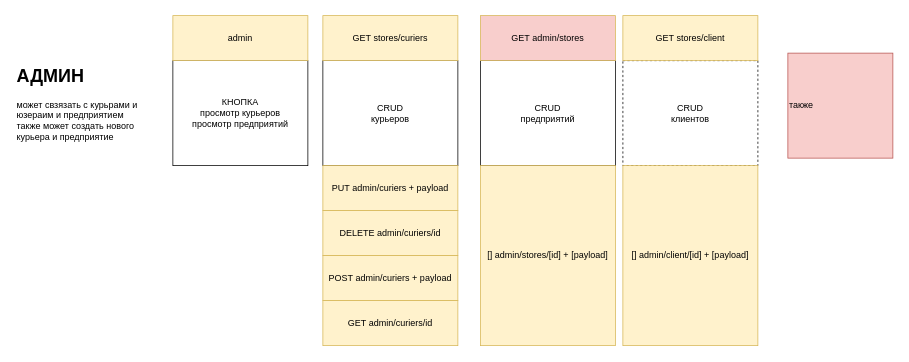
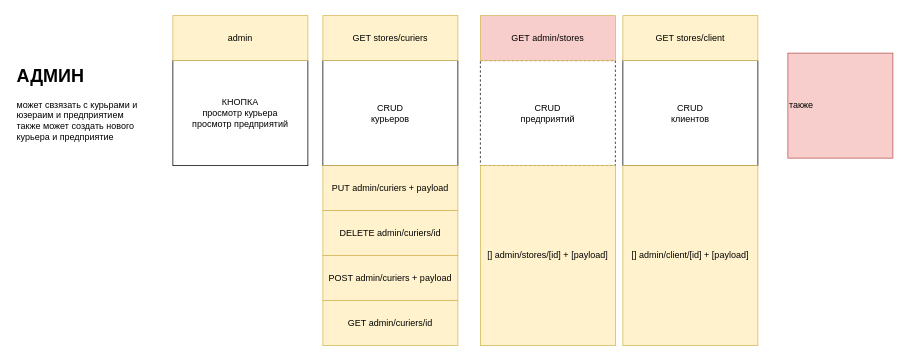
node "КНОПКА просмотр курьеров просмотр предприятий": label "КНОПКА просмотр курьеров просмотр предприятий" -> "КНОПКА просмотр курьера просмотр предприятий"
node "CRUD предприятий": style solid -> dashed
node "CRUD клиентов": style dashed -> solid
